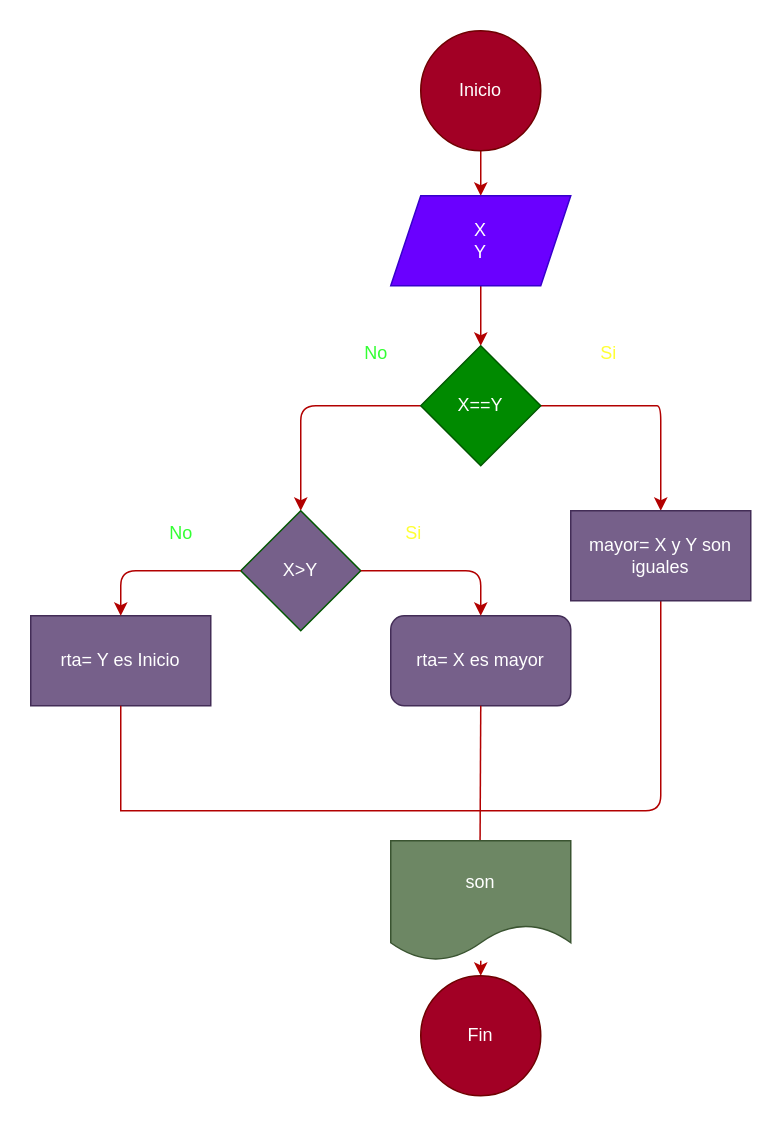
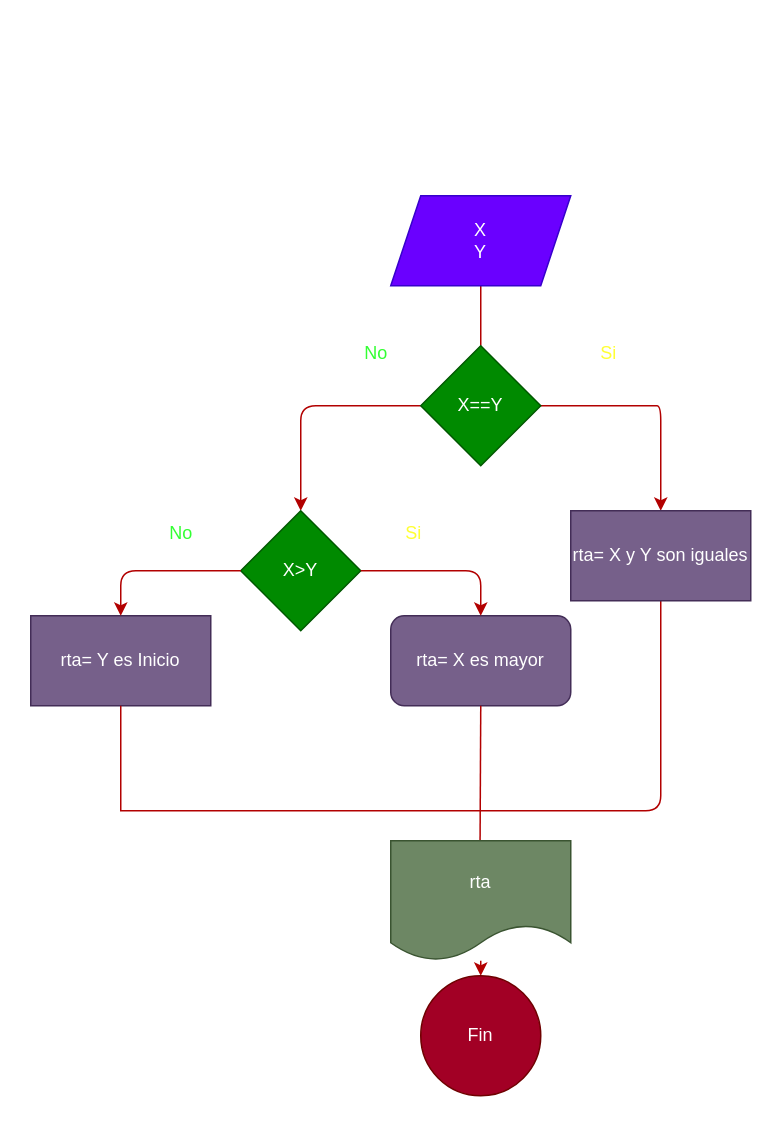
node "Inicio": removed
edge "Inicio" -> "X Y": removed
edge "X Y" -> "X==Y": arrowhead classic -> none
node "mayor= X y Y son iguales": label "mayor= X y Y son iguales" -> "rta= X y Y son iguales"
node "X>Y": fillcolor #76608a -> #008a00
node "son": label "son" -> "rta"
